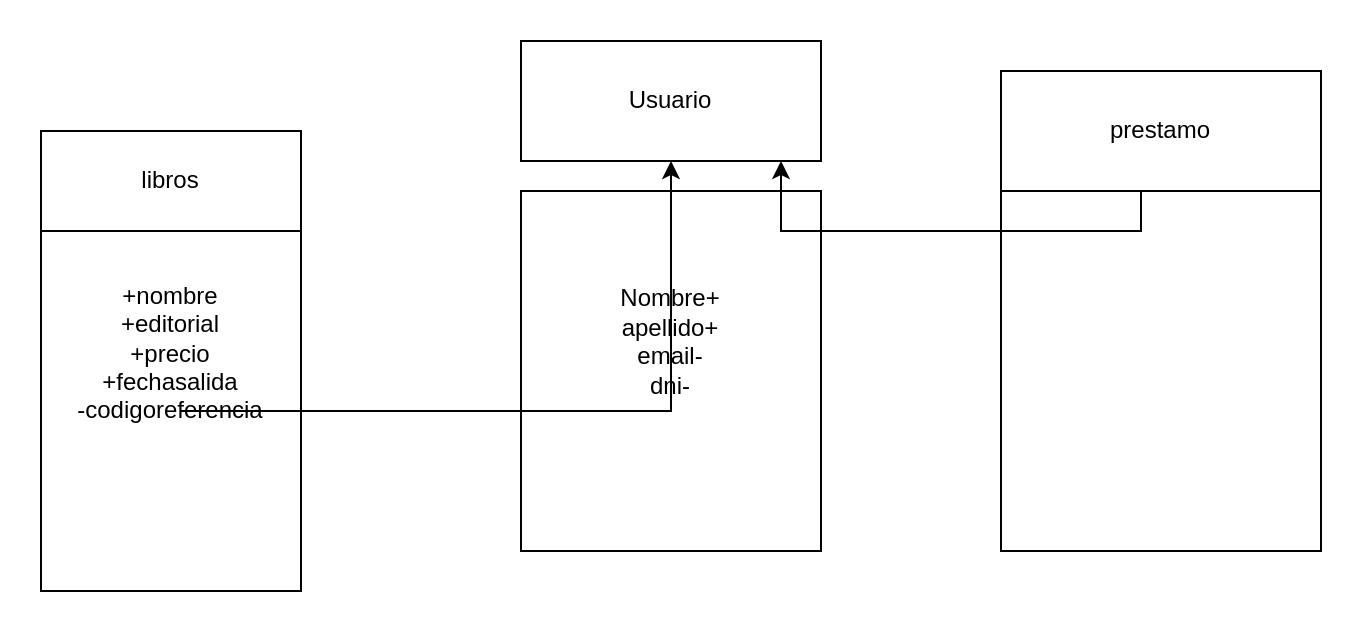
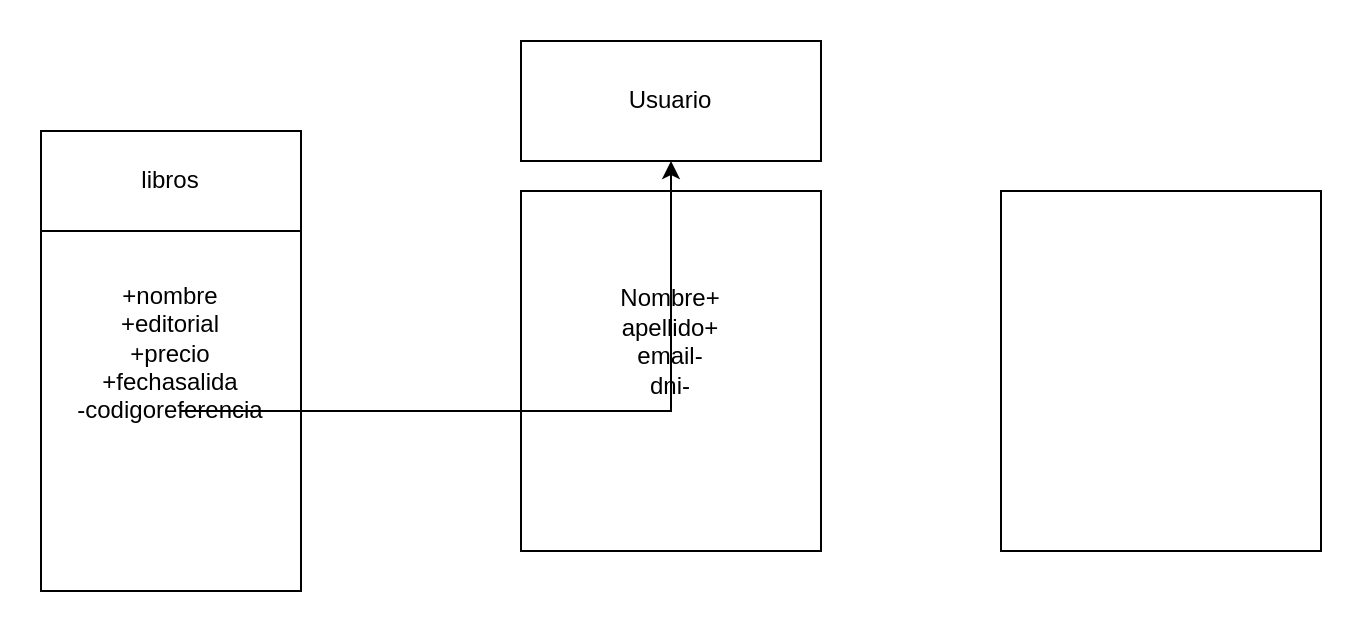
node "prestamo": removed
edge "prestamo" -> "Usuario": removed
